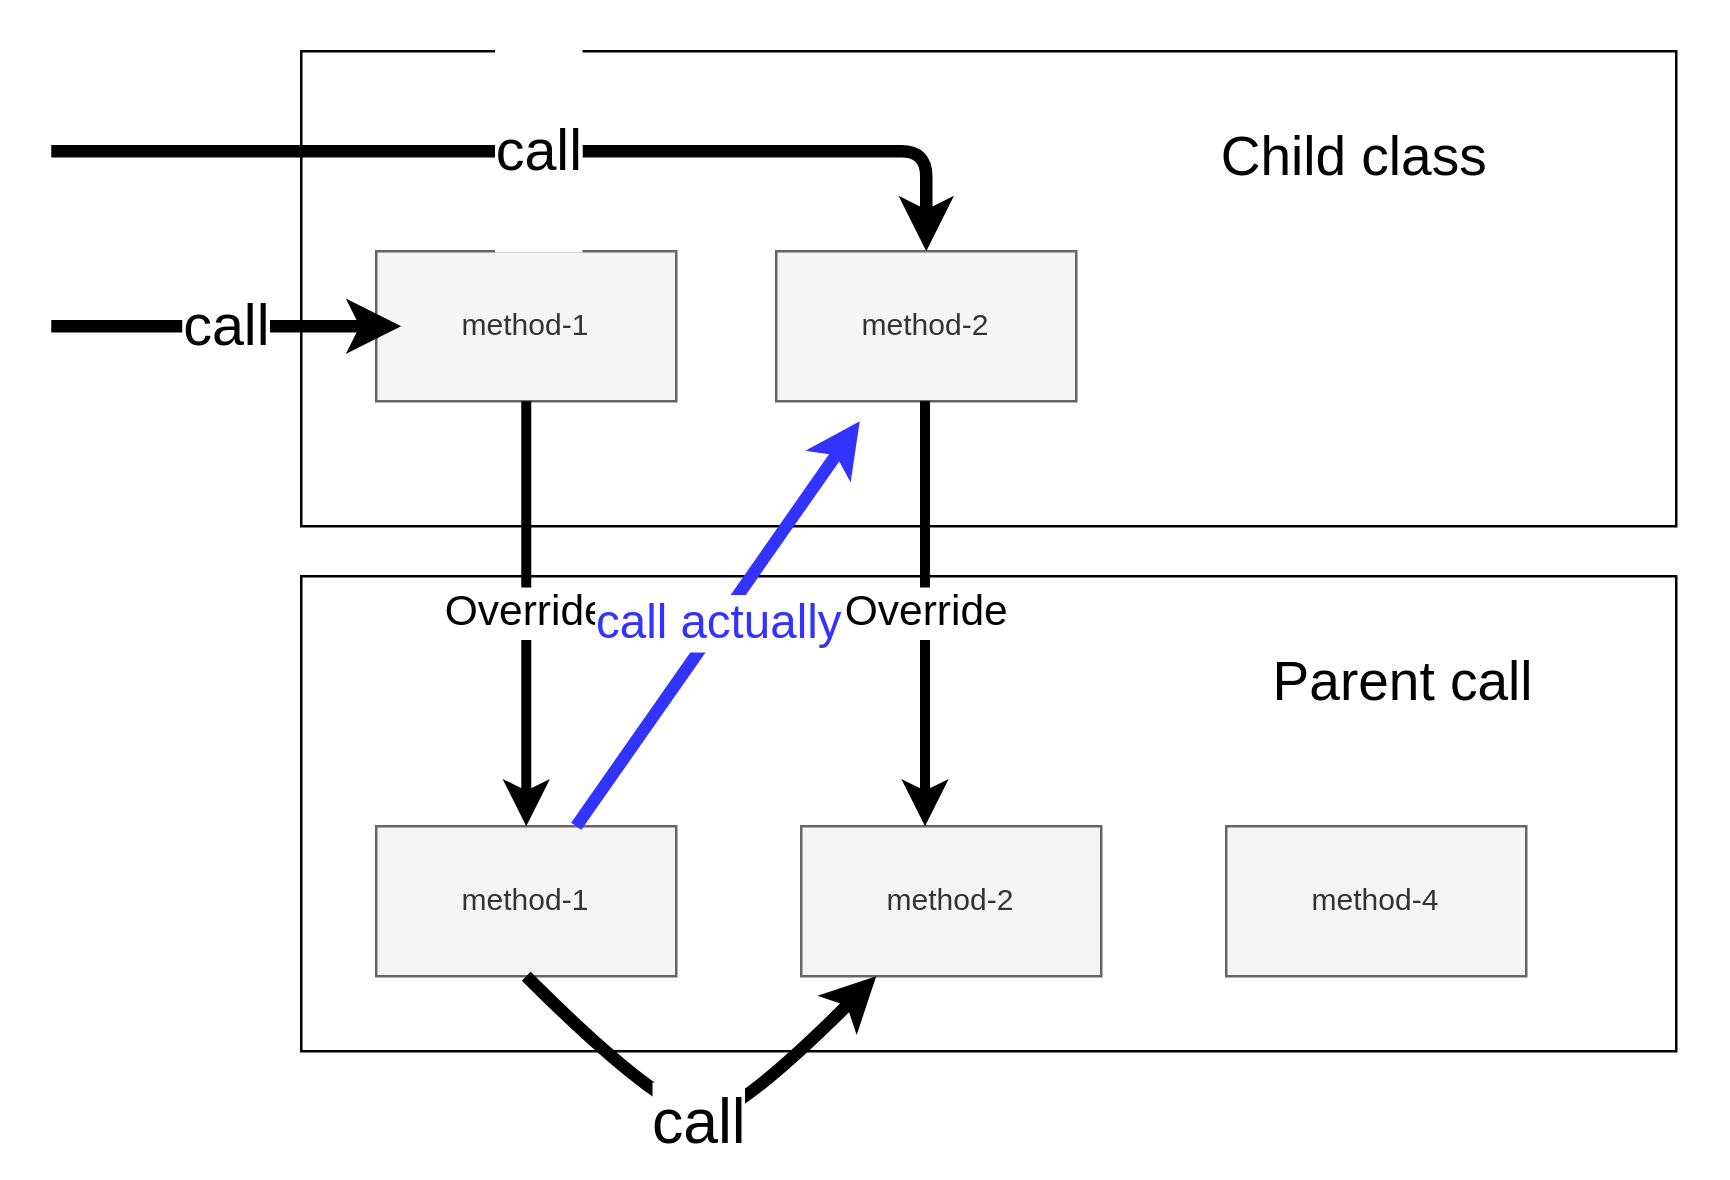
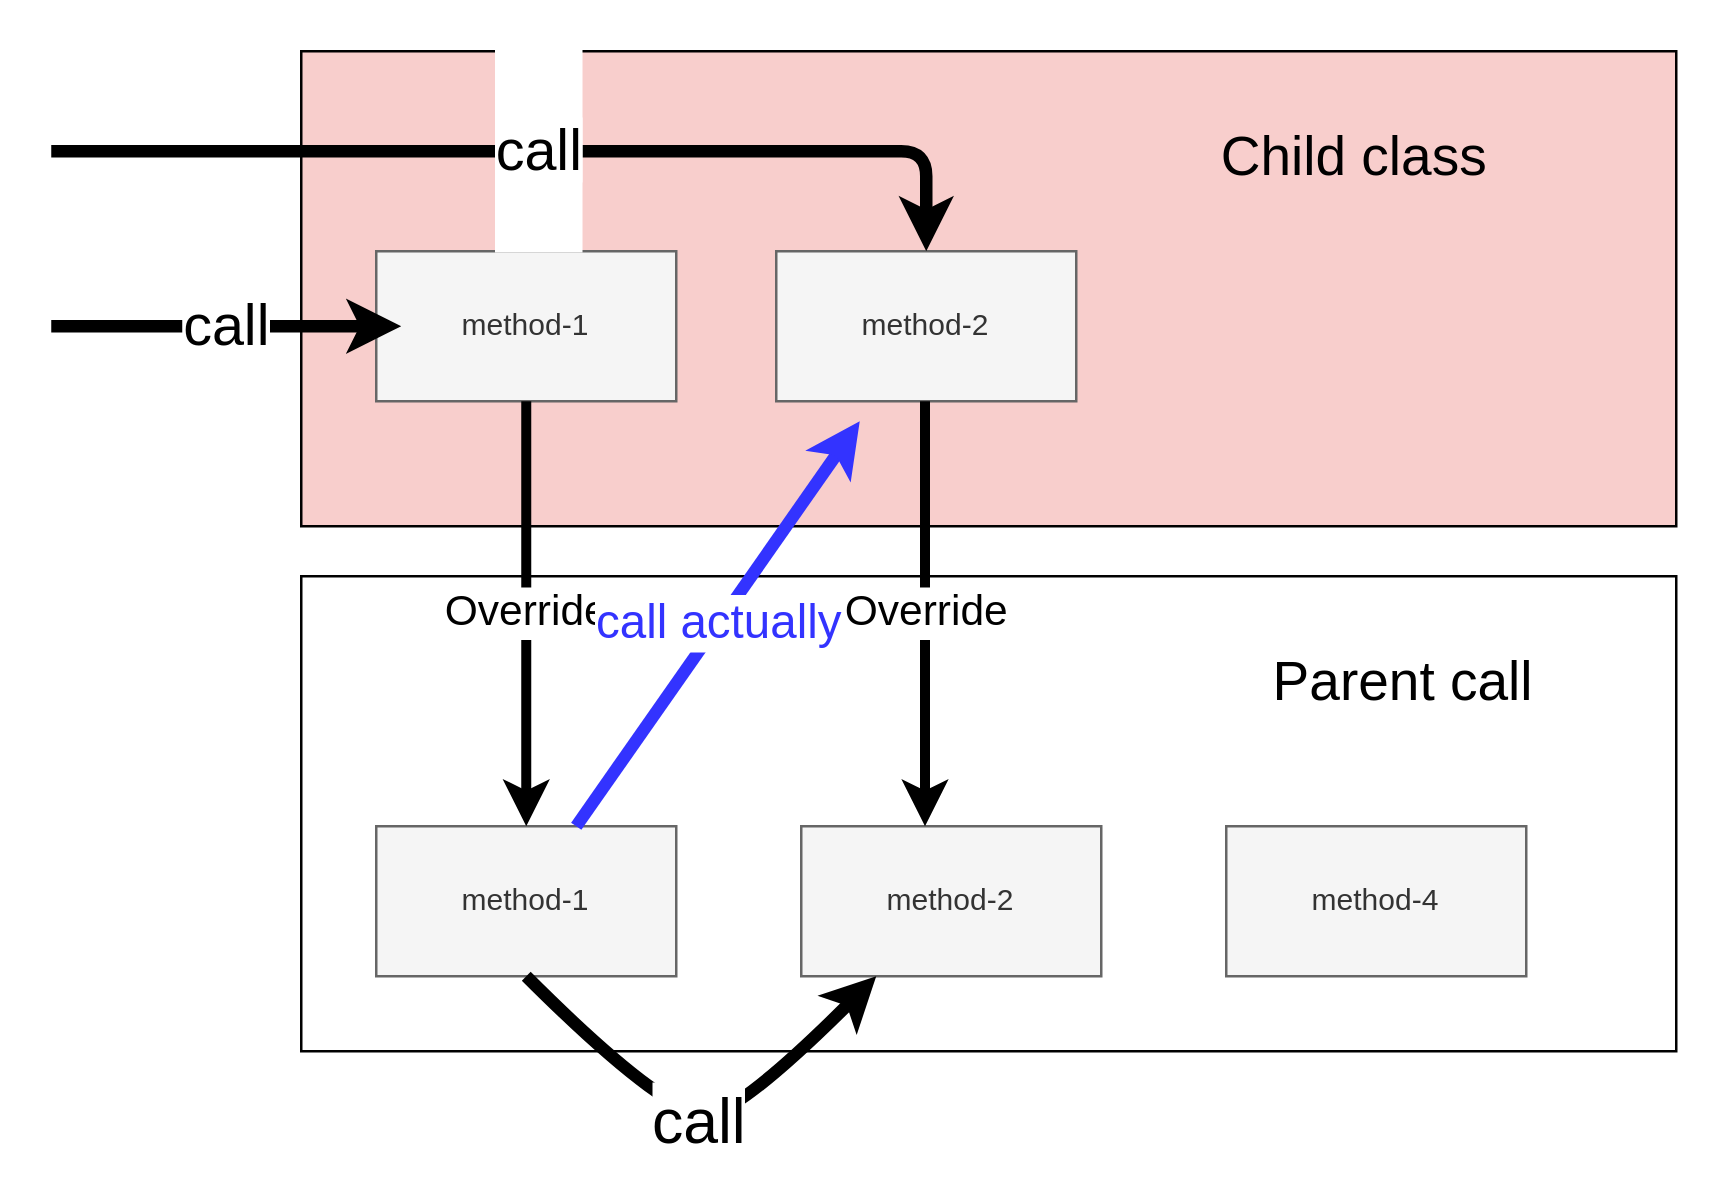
node "Child class": fillcolor #ffffff -> #f8cecc
